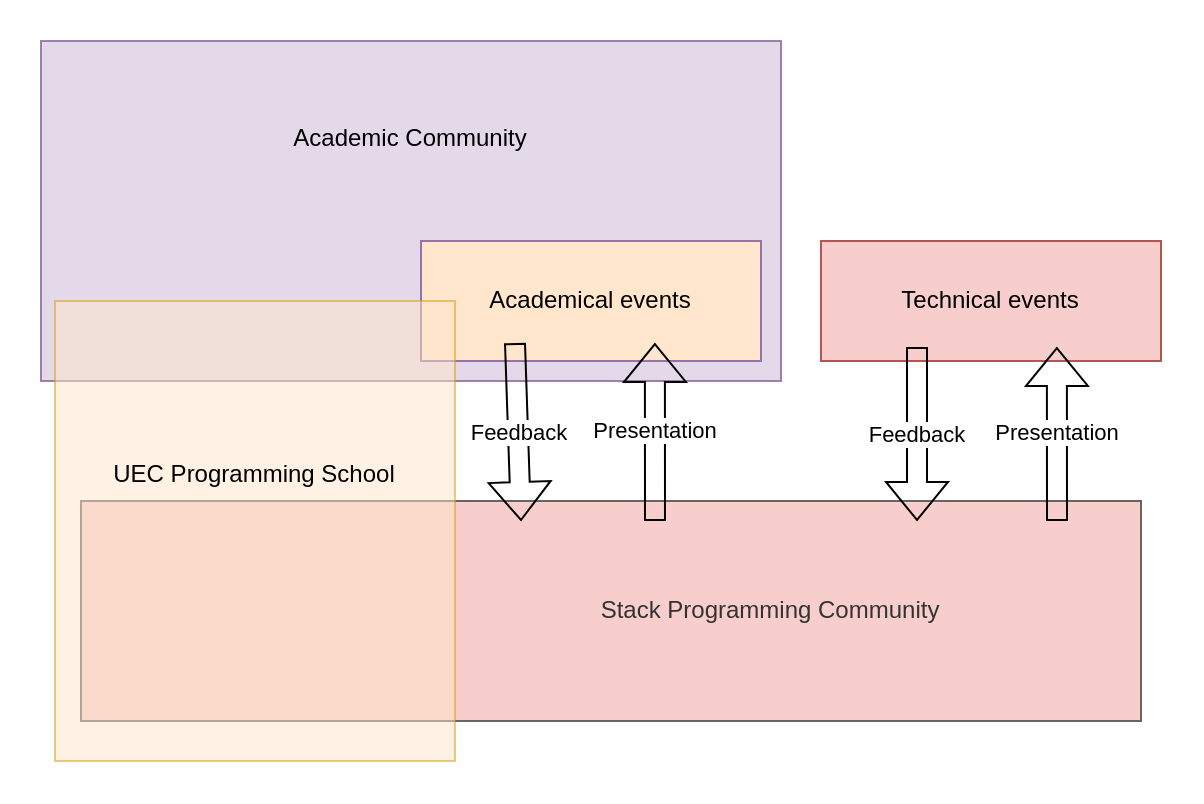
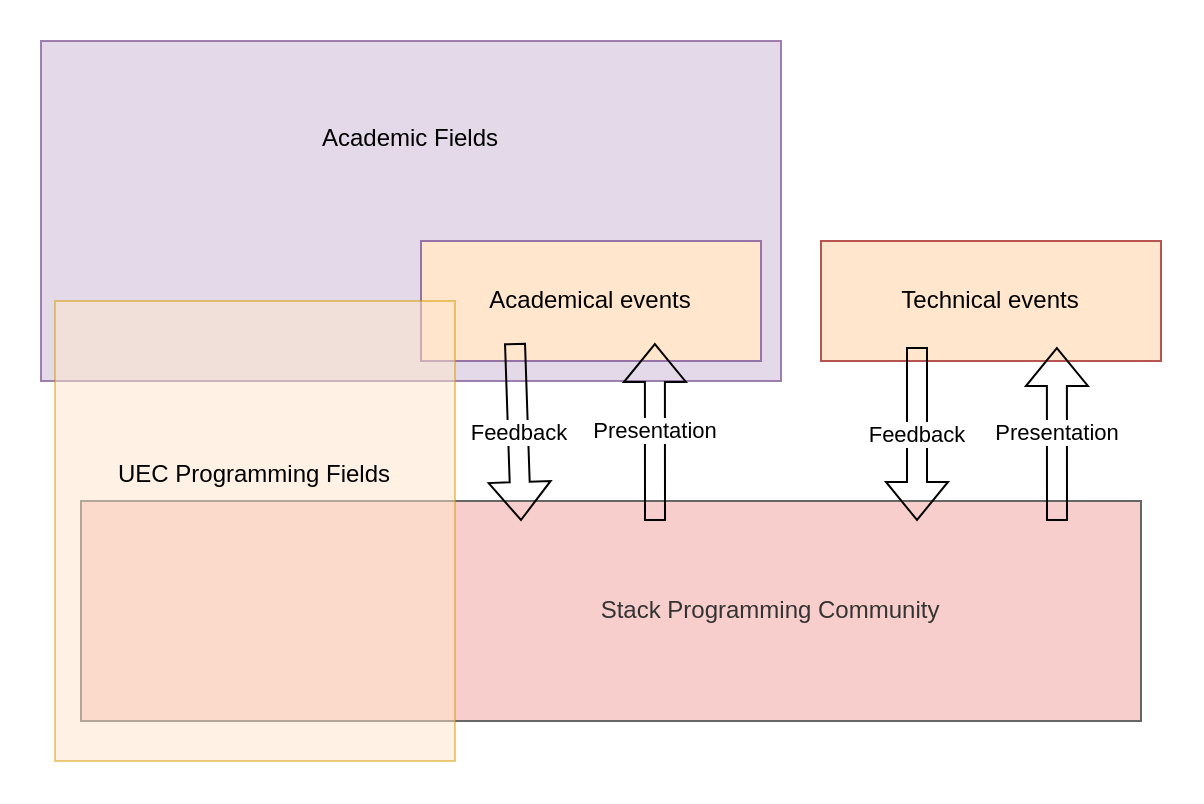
node "Academic Community": label "Academic Community" -> "Academic Fields"
node "Technical events": fillcolor #f8cecc -> #ffe6cc
node "UEC Programming School": label "UEC Programming School" -> "UEC Programming Fields"
